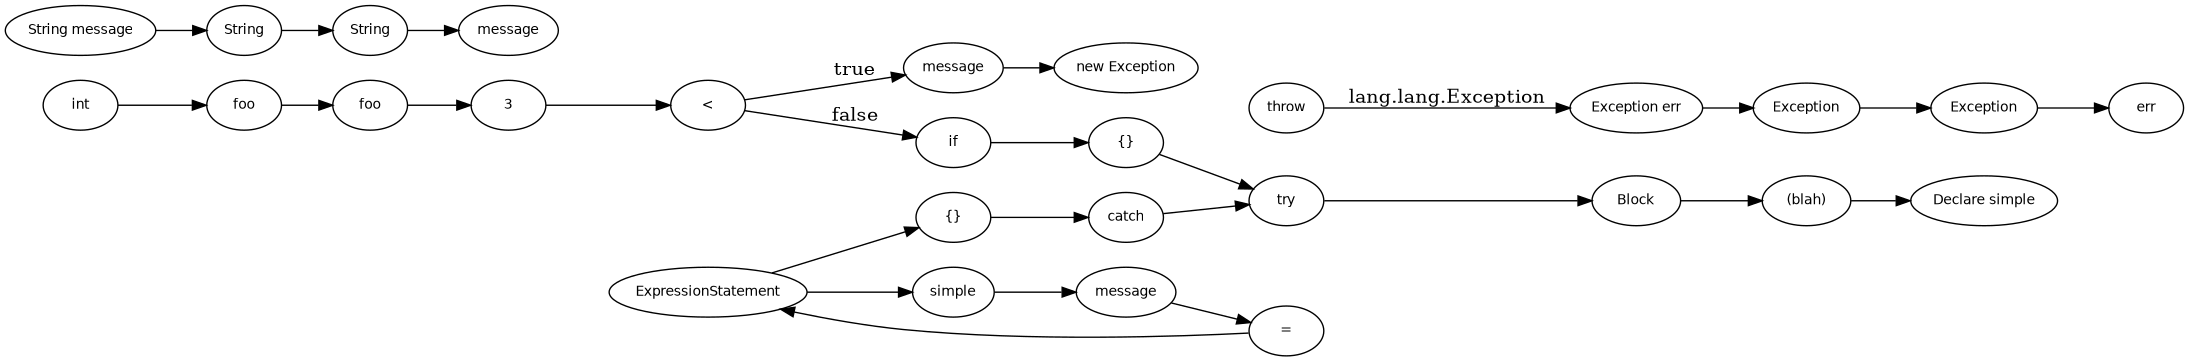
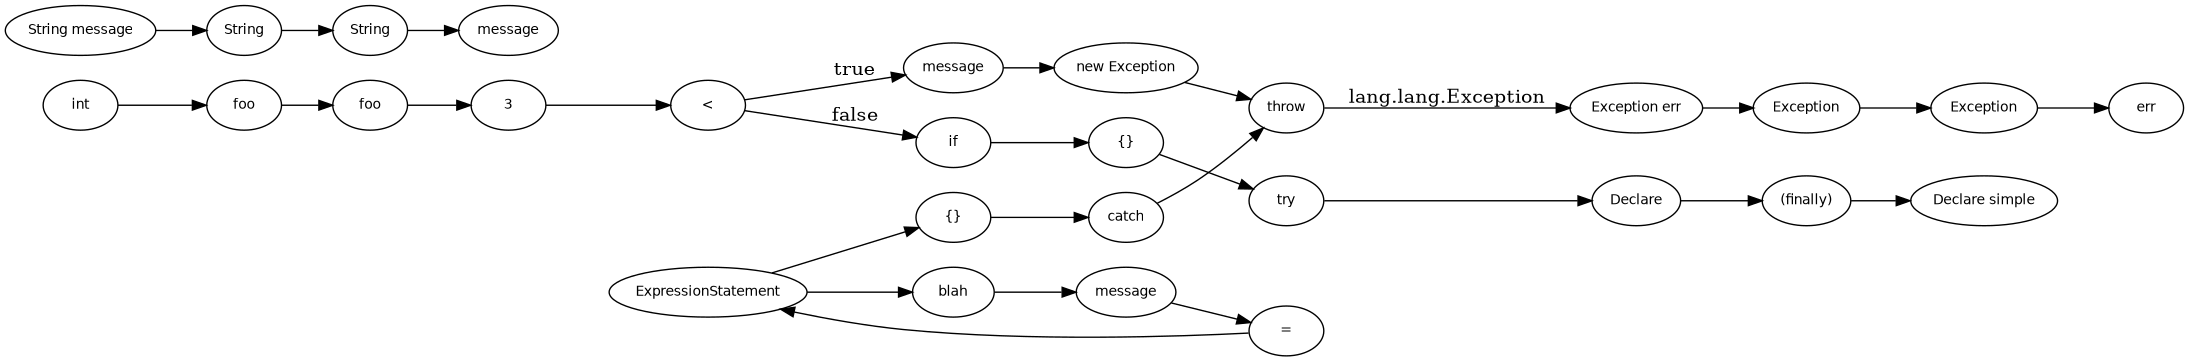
edge "new Exception" -> "throw": added
node "Block": label "Block" -> "Declare"
node "(blah)": label "(blah)" -> "(finally)"
edge "catch" -> "try": now "catch" -> "throw"
node "simple": label "simple" -> "blah"
